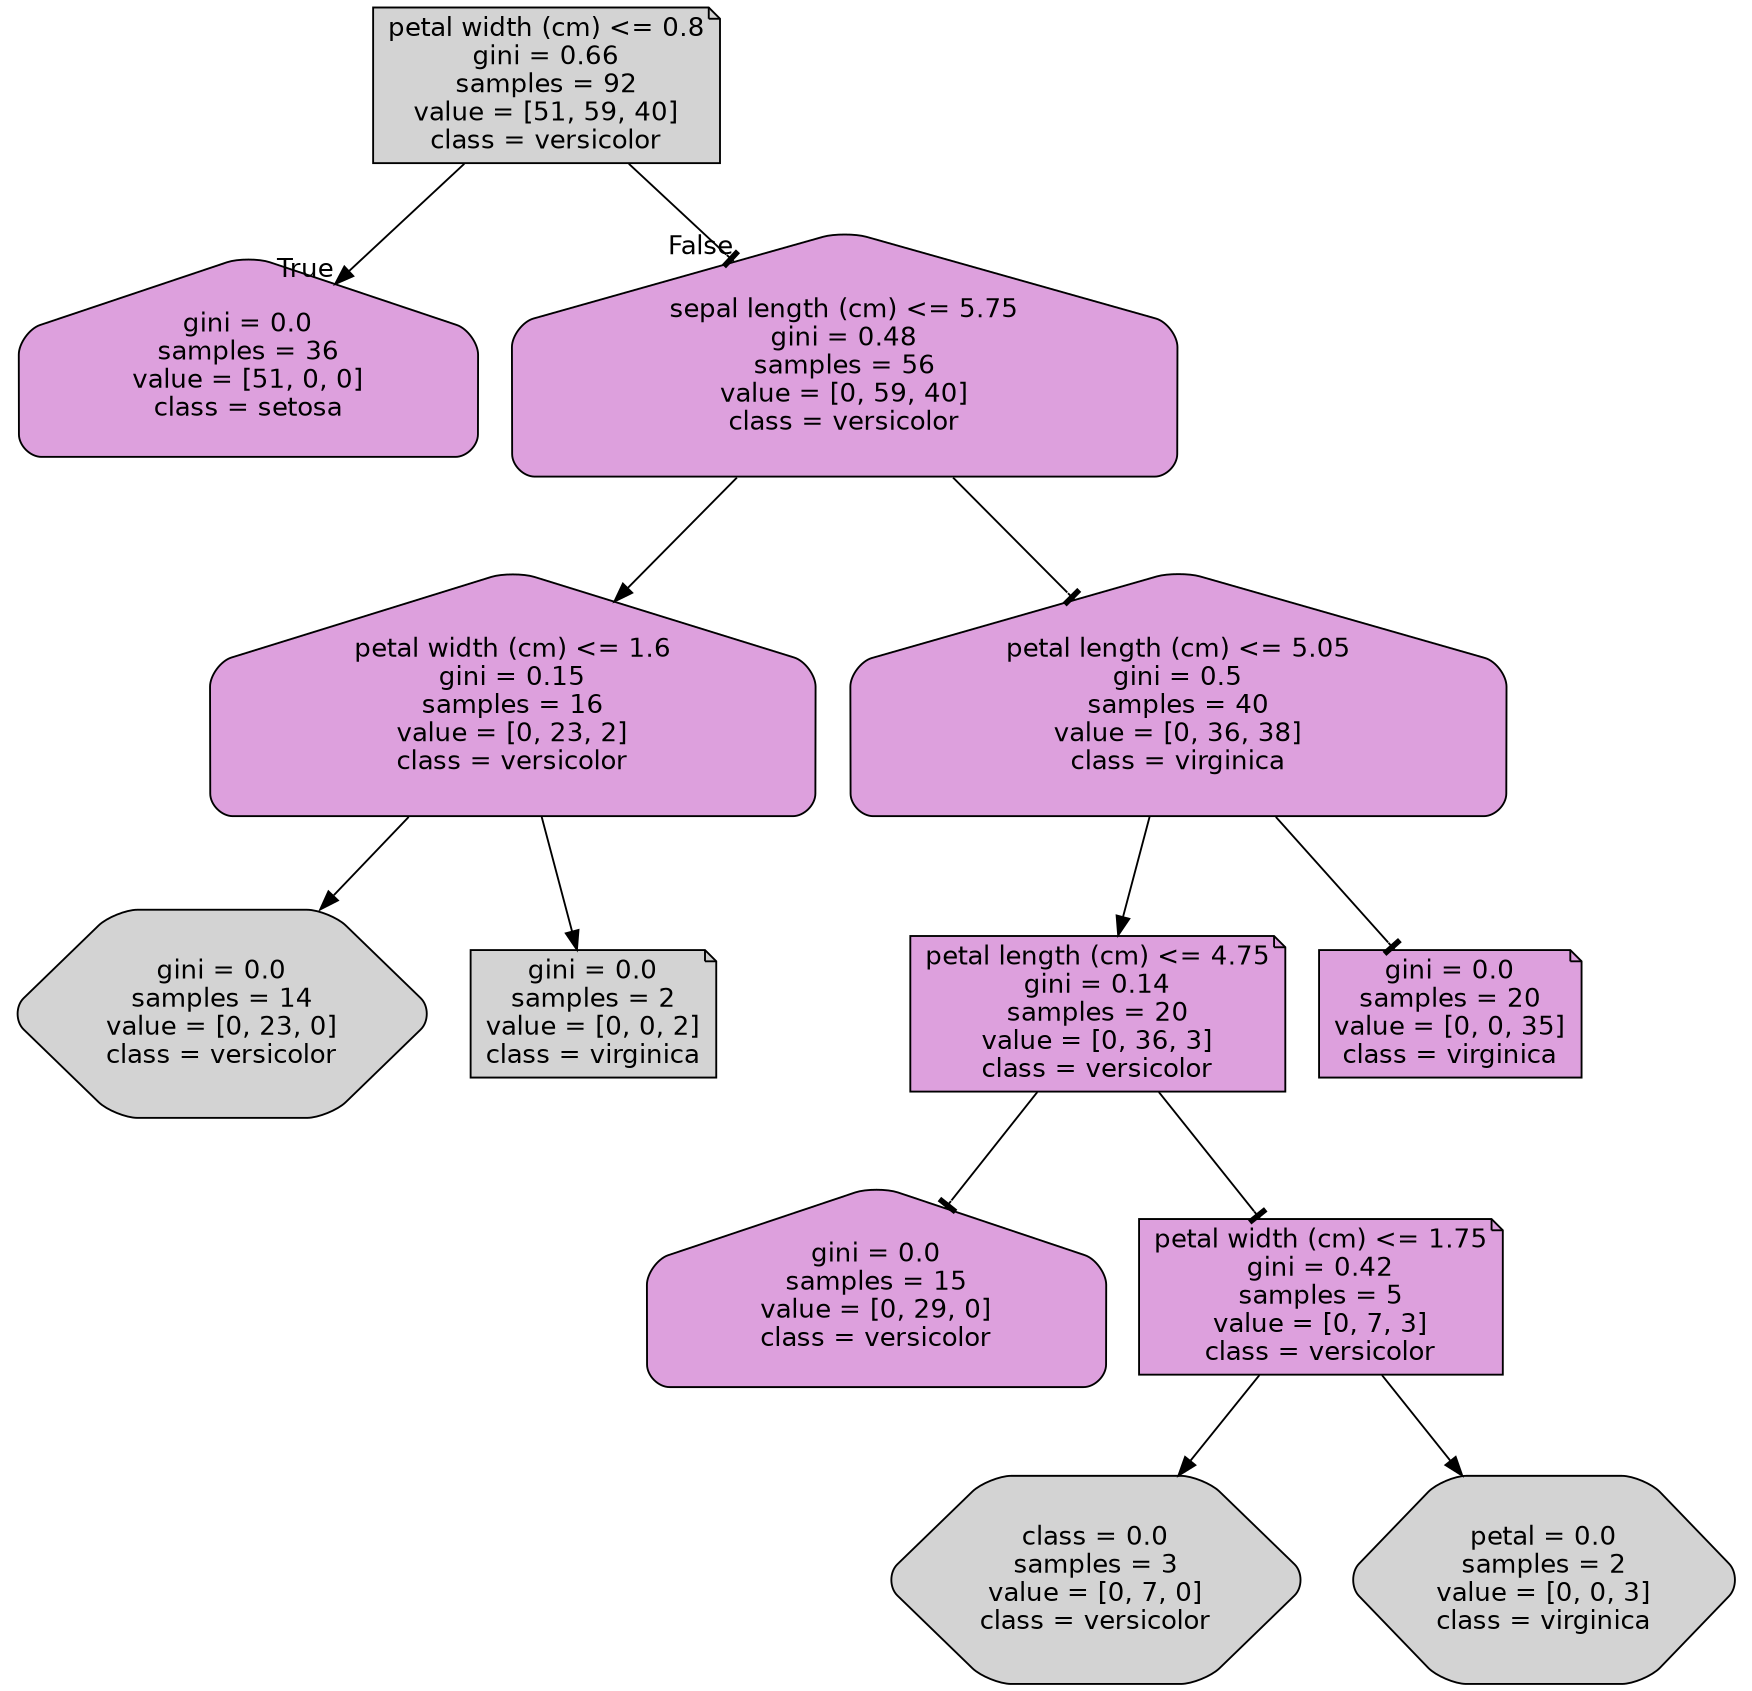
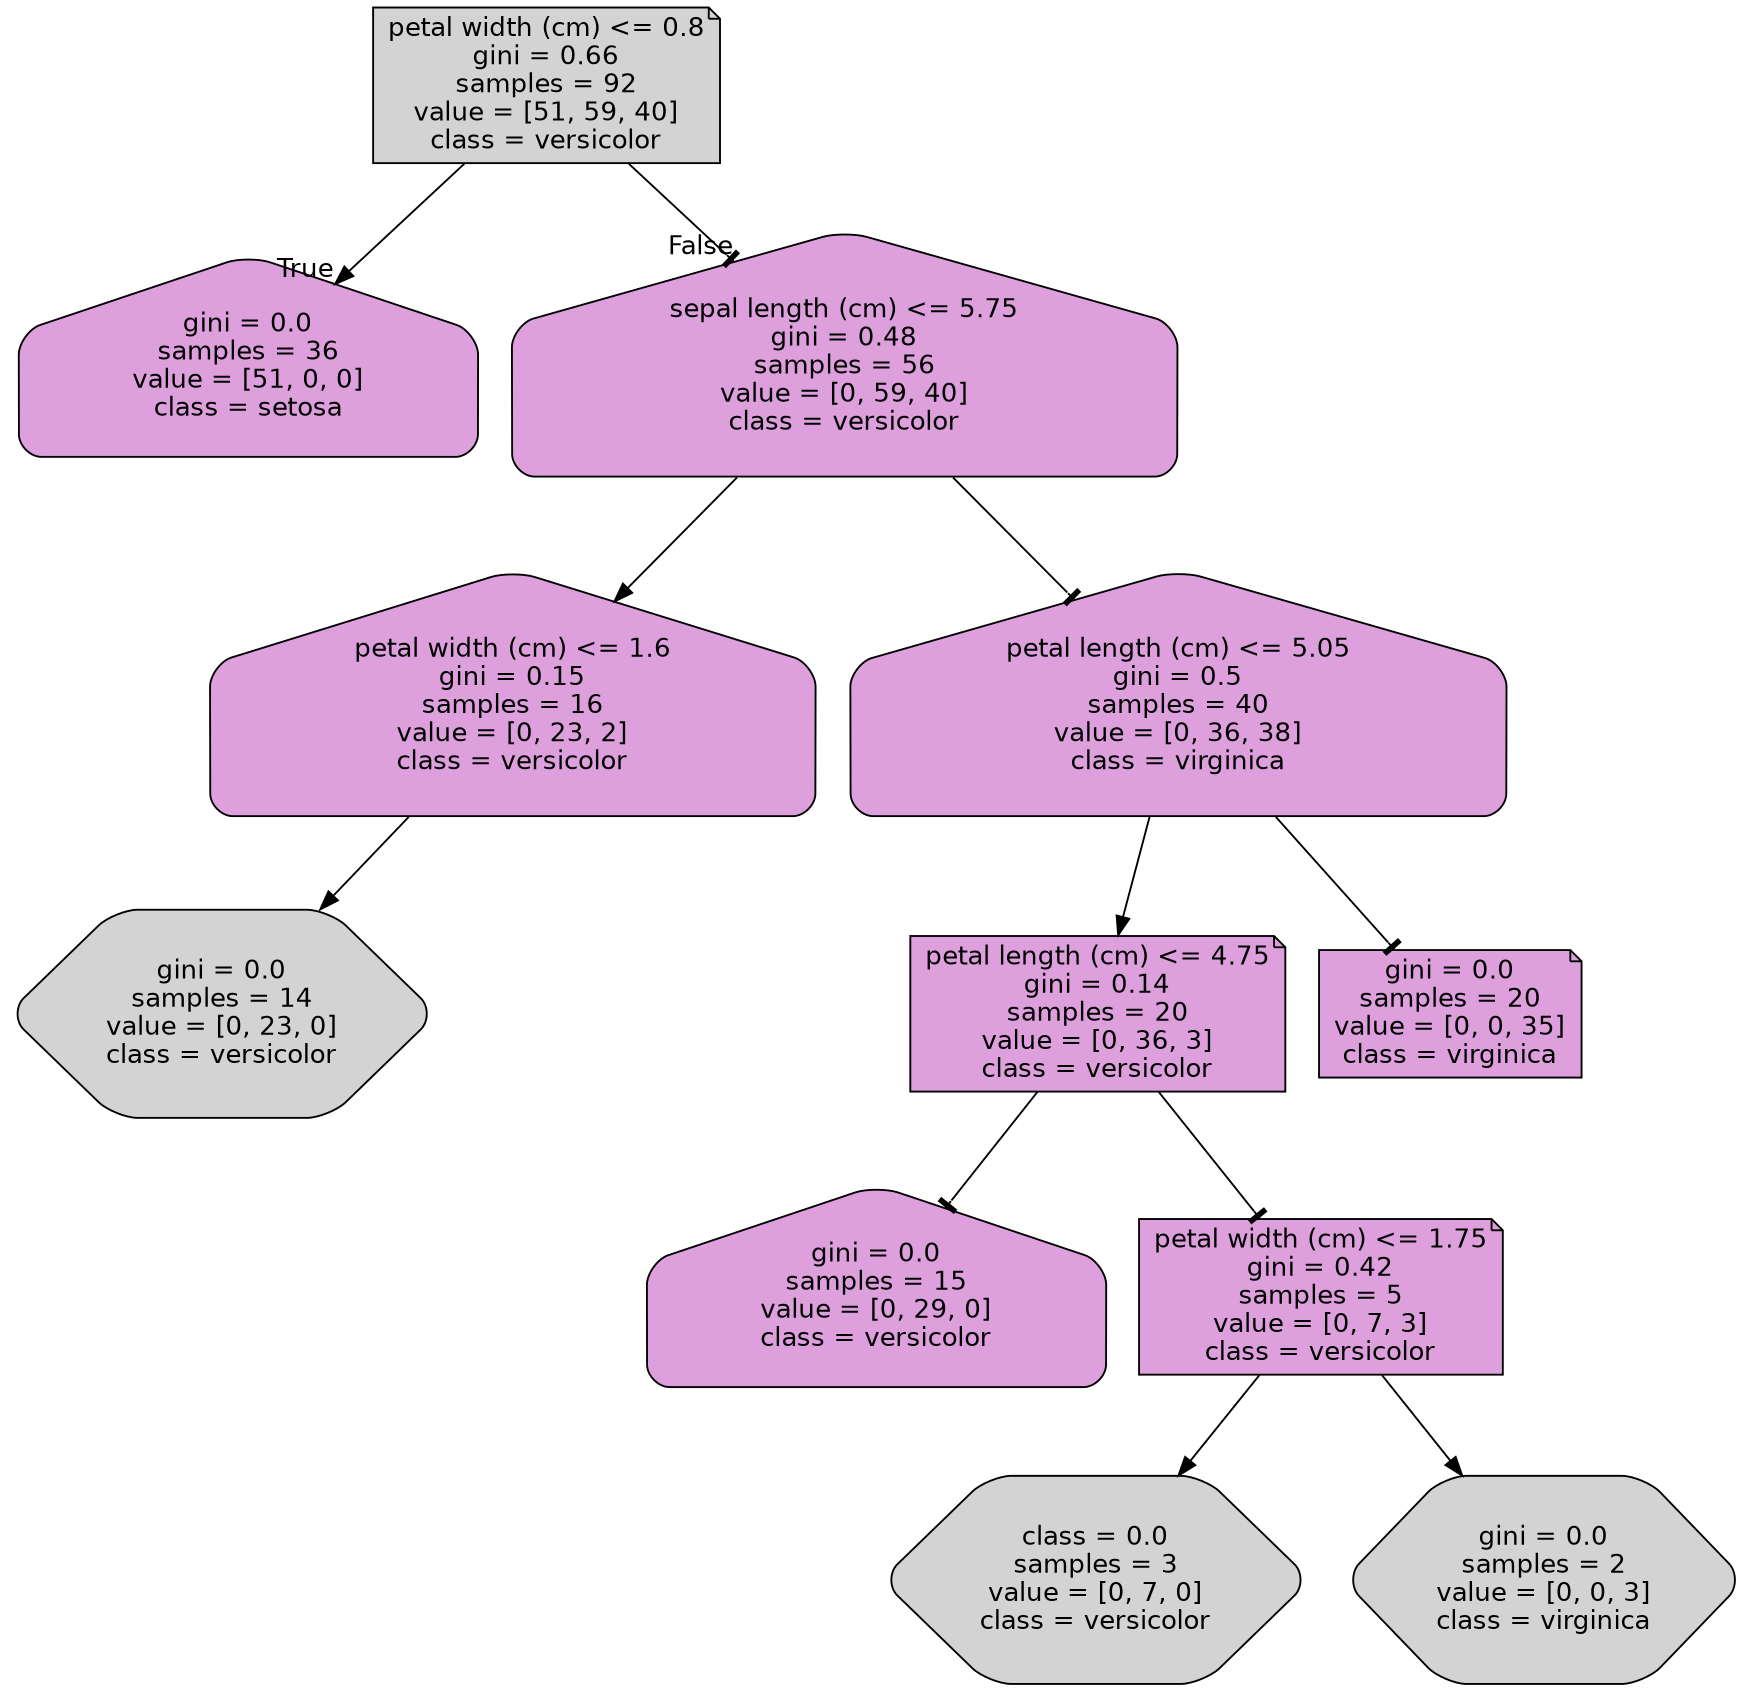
node "gini = 0.0 samples = 2 value = [0, 0, 2] class = virginica": removed
node "petal = 0.0 samples = 2 value = [0, 0, 3] class = virginica": label "petal = 0.0 samples = 2 value = [0, 0, 3] class = virginica" -> "gini = 0.0 samples = 2 value = [0, 0, 3] class = virginica"
